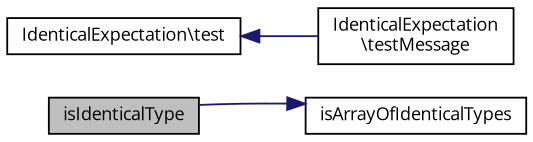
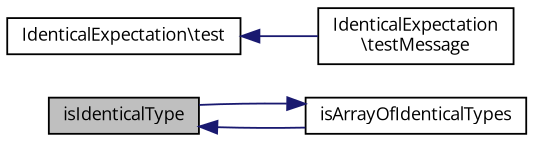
edge "isArrayOfIdenticalTypes" -> "isIdenticalType": added
